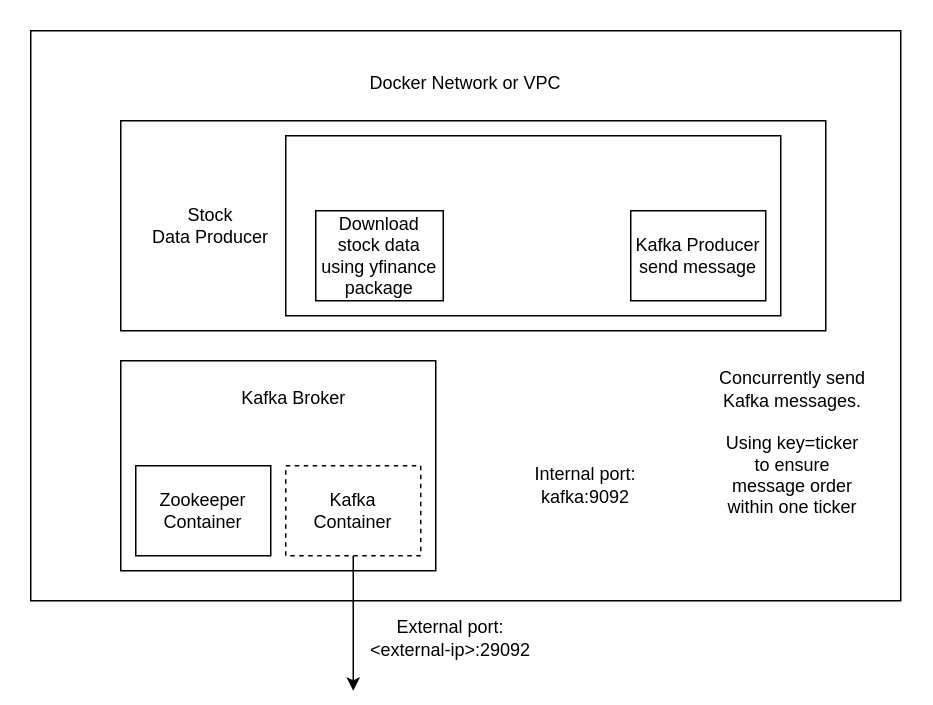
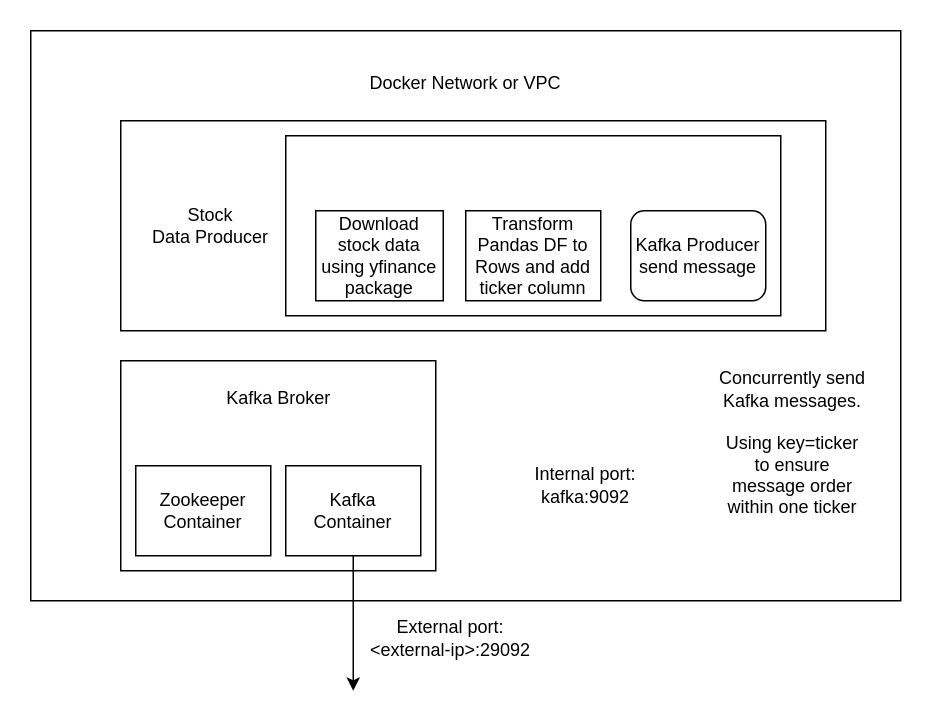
node "Transform Pandas DF to Rows and add ticker column": added
node "Kafka Producer send message": shape rectangle -> rounded rectangle
node "Kafka Broker": moved (293, 398) -> (278, 398)
node "Kafka Container": style dashed -> solid
